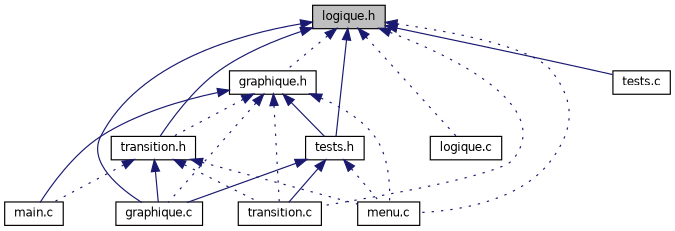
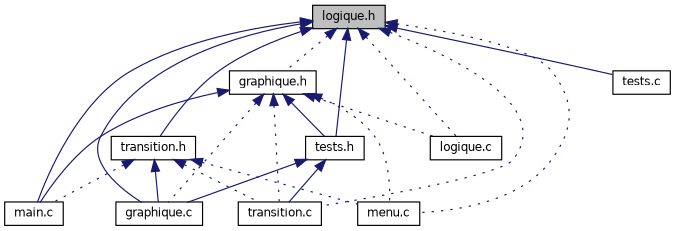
edge "main.c" -> "logique.h": added
edge "transition.h" -> "graphique.h": now "logique.c" -> "graphique.h"
edge "menu.c" -> "tests.h": removed
